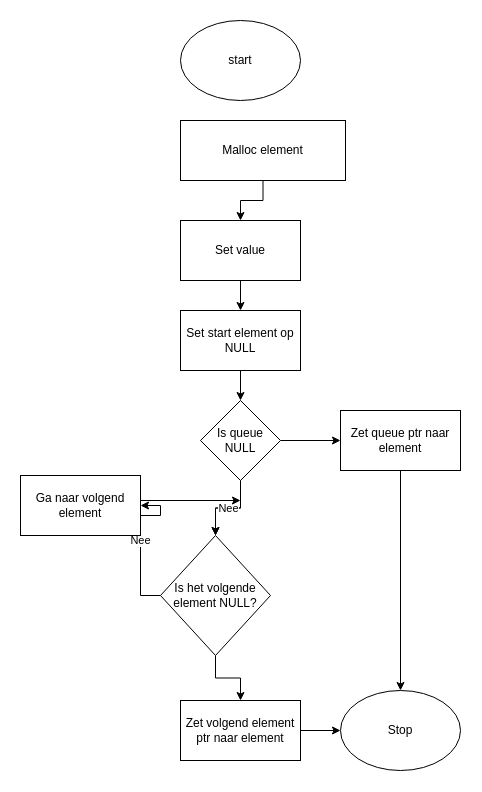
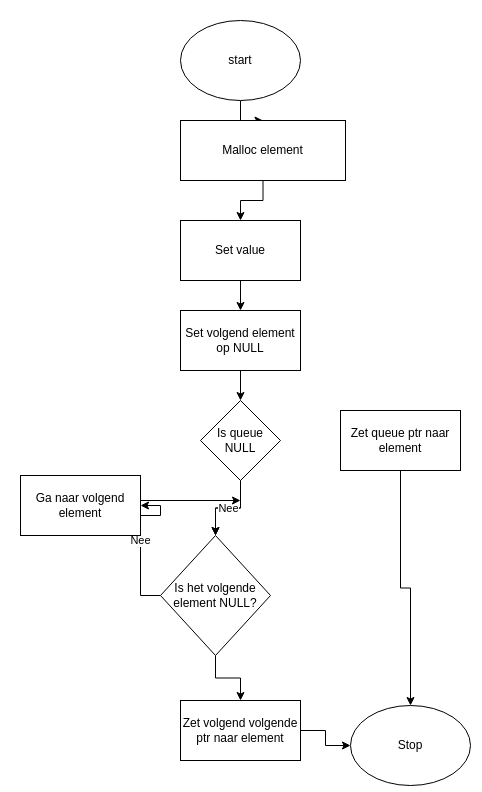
edge "start" -> "Malloc element": added
node "Set start element op NULL": label "Set start element op NULL" -> "Set volgend element op NULL"
edge "Is queue NULL" -> "Zet queue ptr naar element": removed
node "Zet volgend element ptr naar element": label "Zet volgend element ptr naar element" -> "Zet volgend volgende ptr naar element"
node "Stop": moved (401, 731) -> (411, 746)
